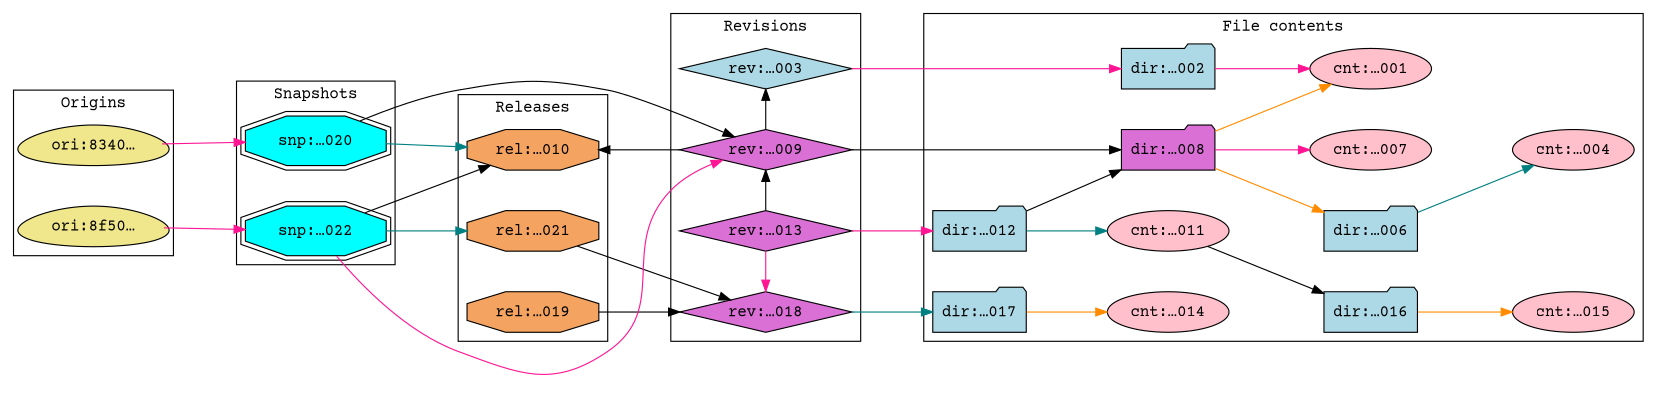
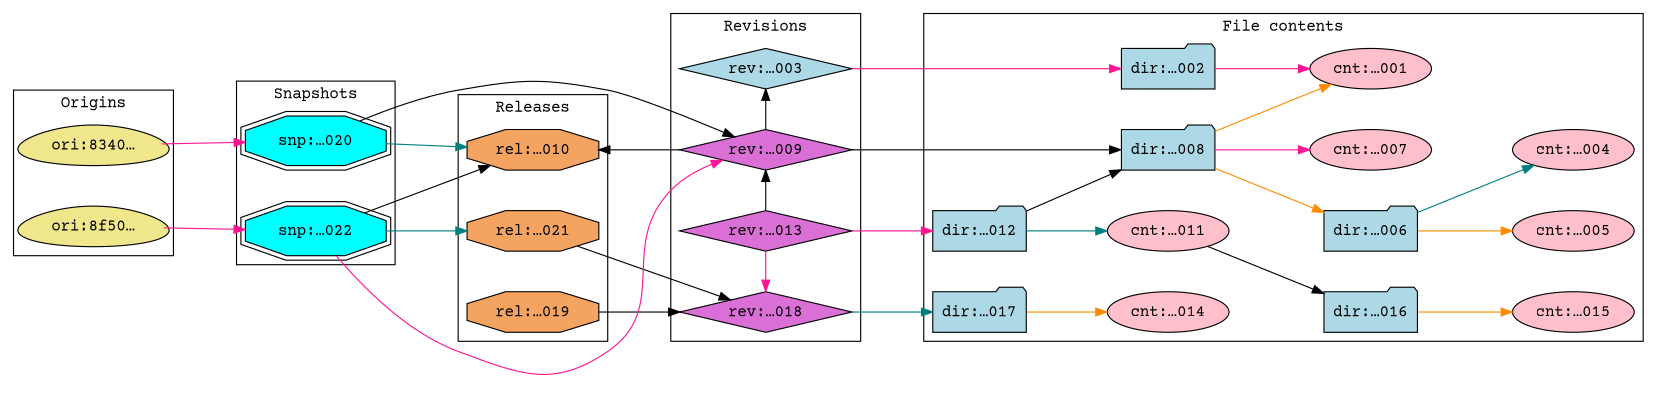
node "dir:…008": fillcolor orchid -> lightblue
node "cnt:…005": added
